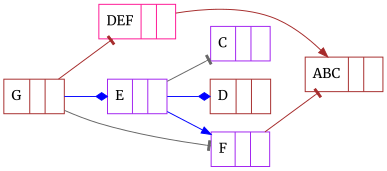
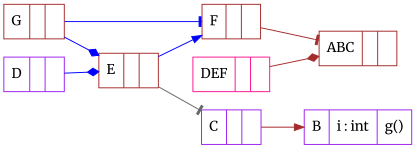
edge "DEF" -> "ABC": arrowhead normal -> diamond
edge "G" -> "DEF": removed
node "E": color purple -> brown
edge "E" -> "D": reversed
node "D": color brown -> purple
node "B": added
edge "G" -> "F": color gray40 -> blue
node "F": color purple -> brown
